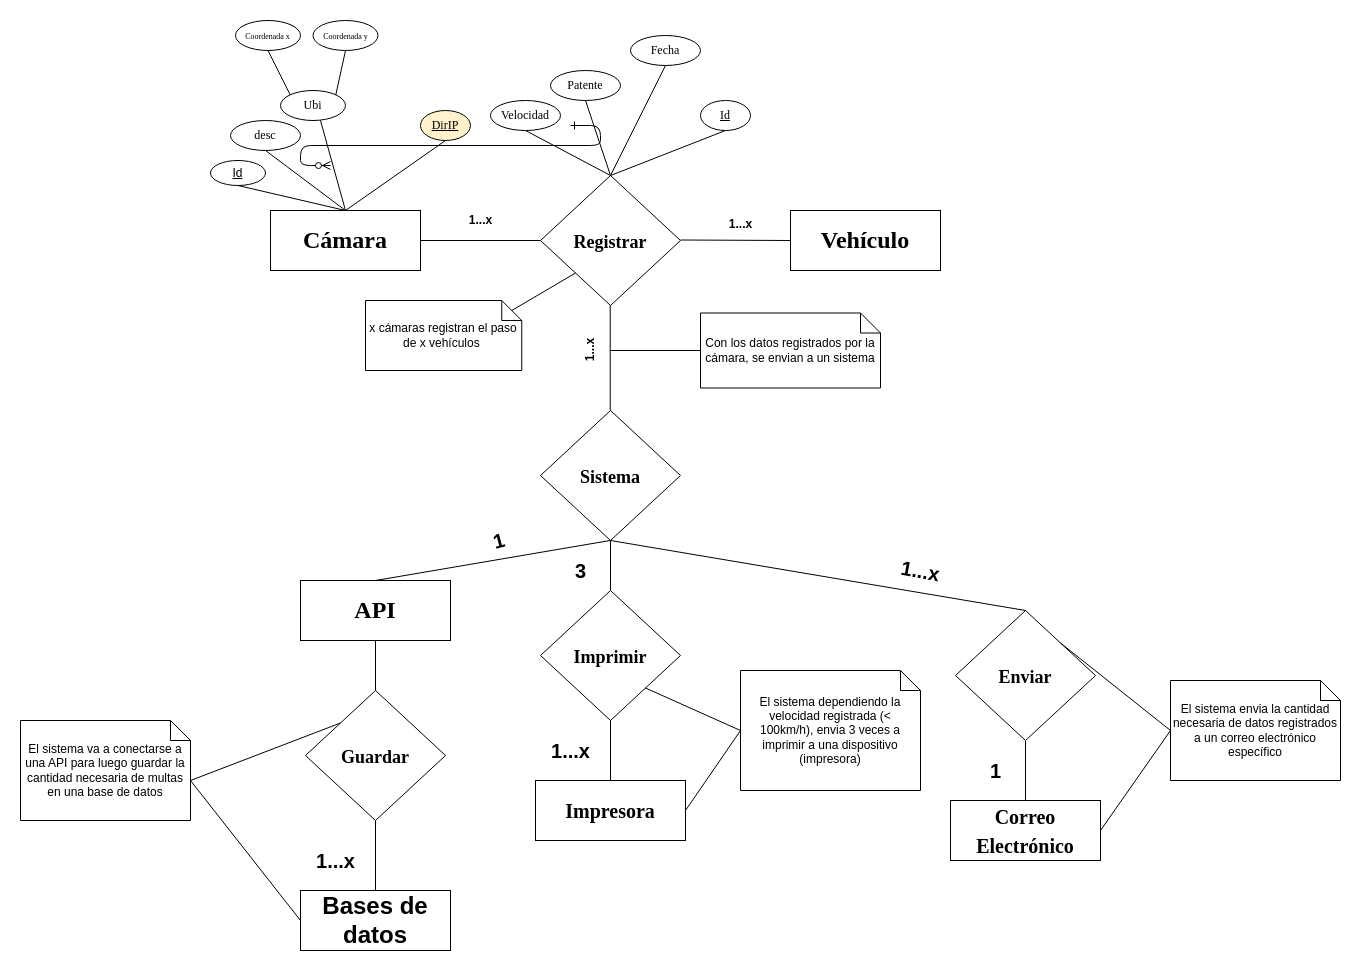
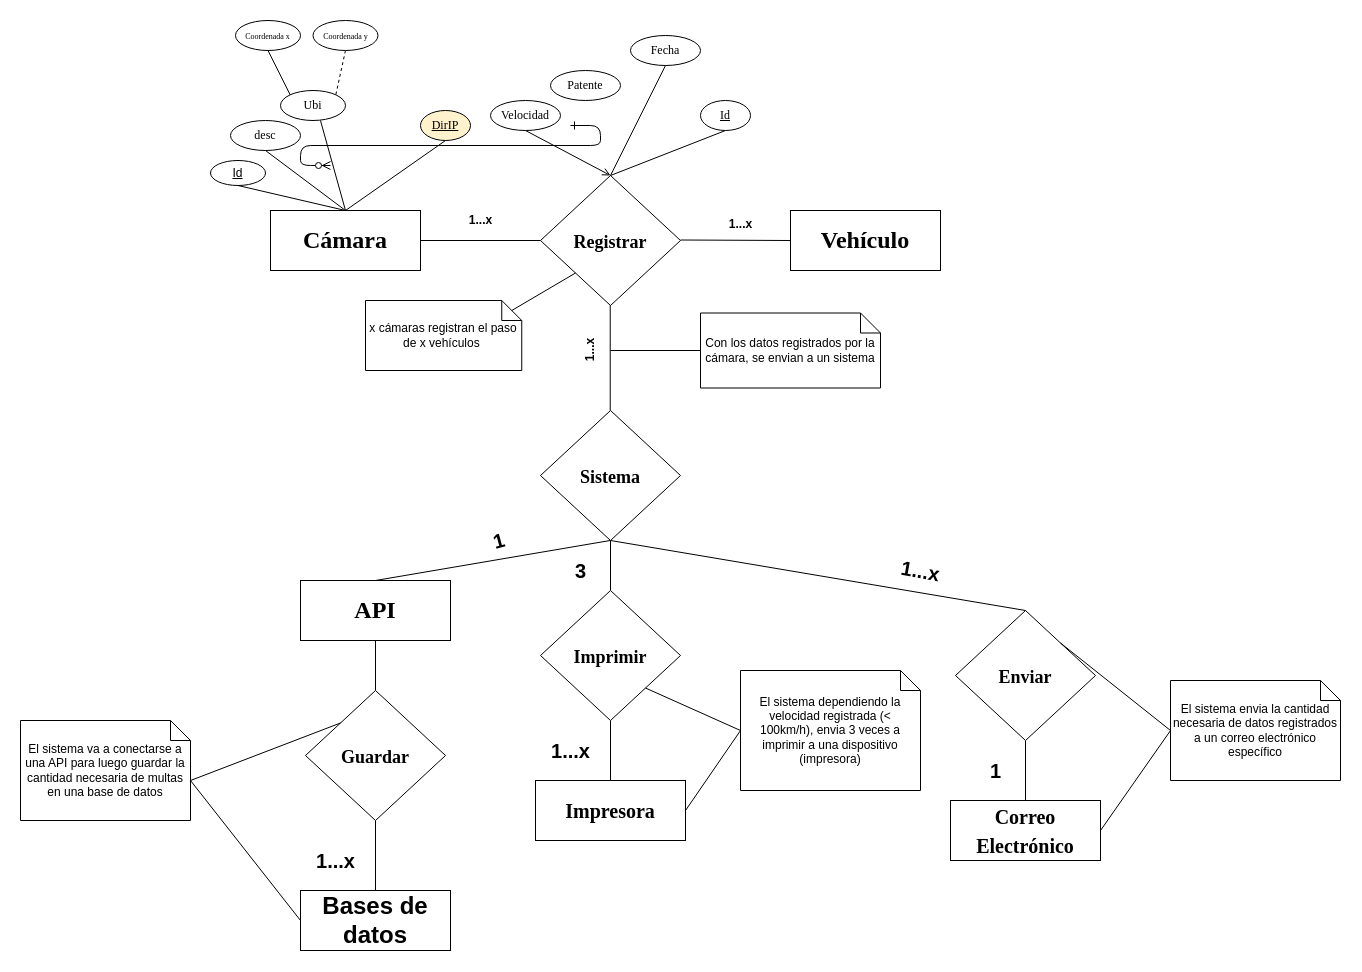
edge "Coordenada y" -- "Ubi": style solid -> dashed
edge "Patente" -- "Registrar": removed
edge "Velocidad" -- "Registrar": arrowhead none -> open
